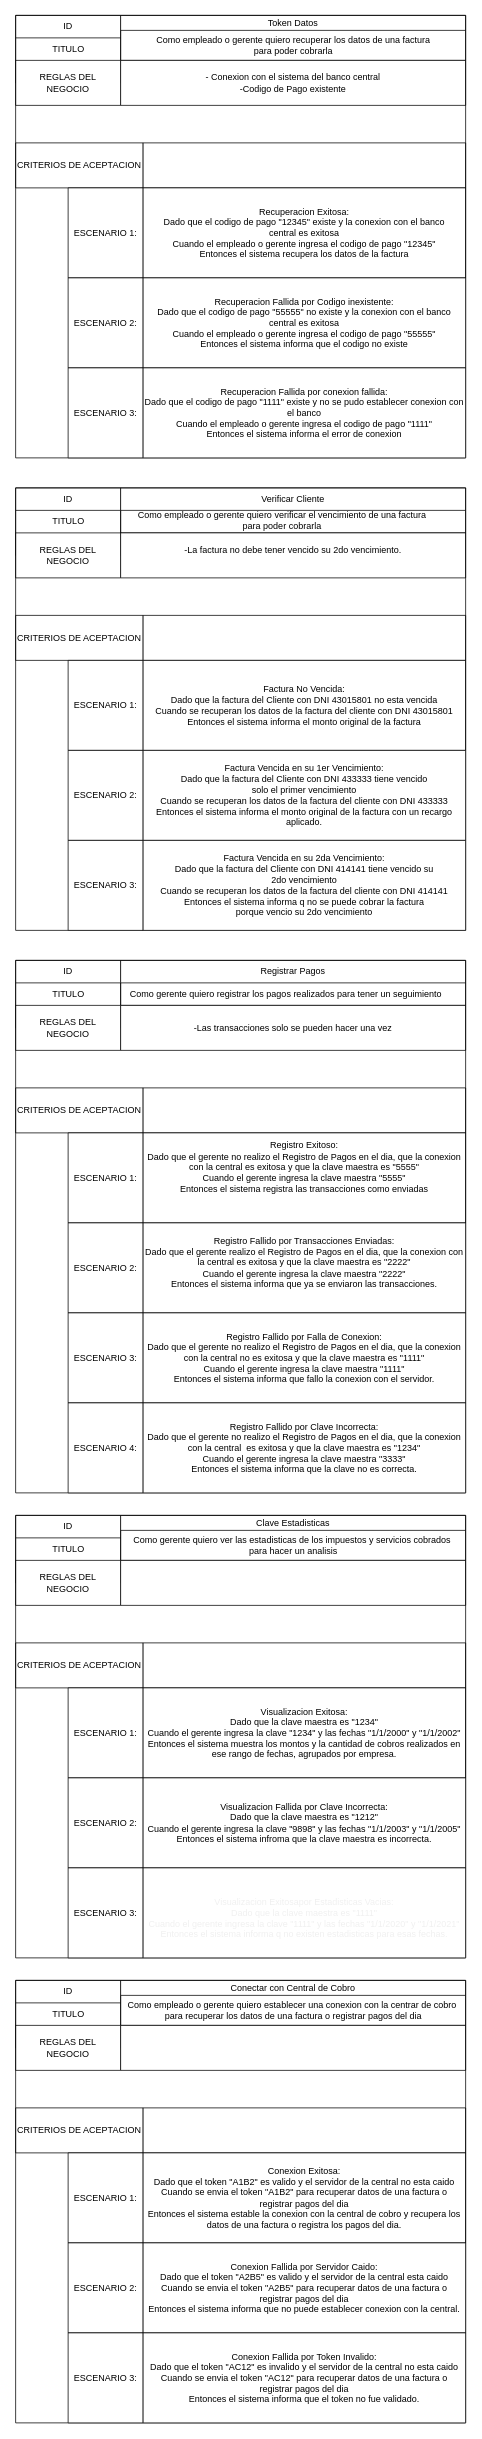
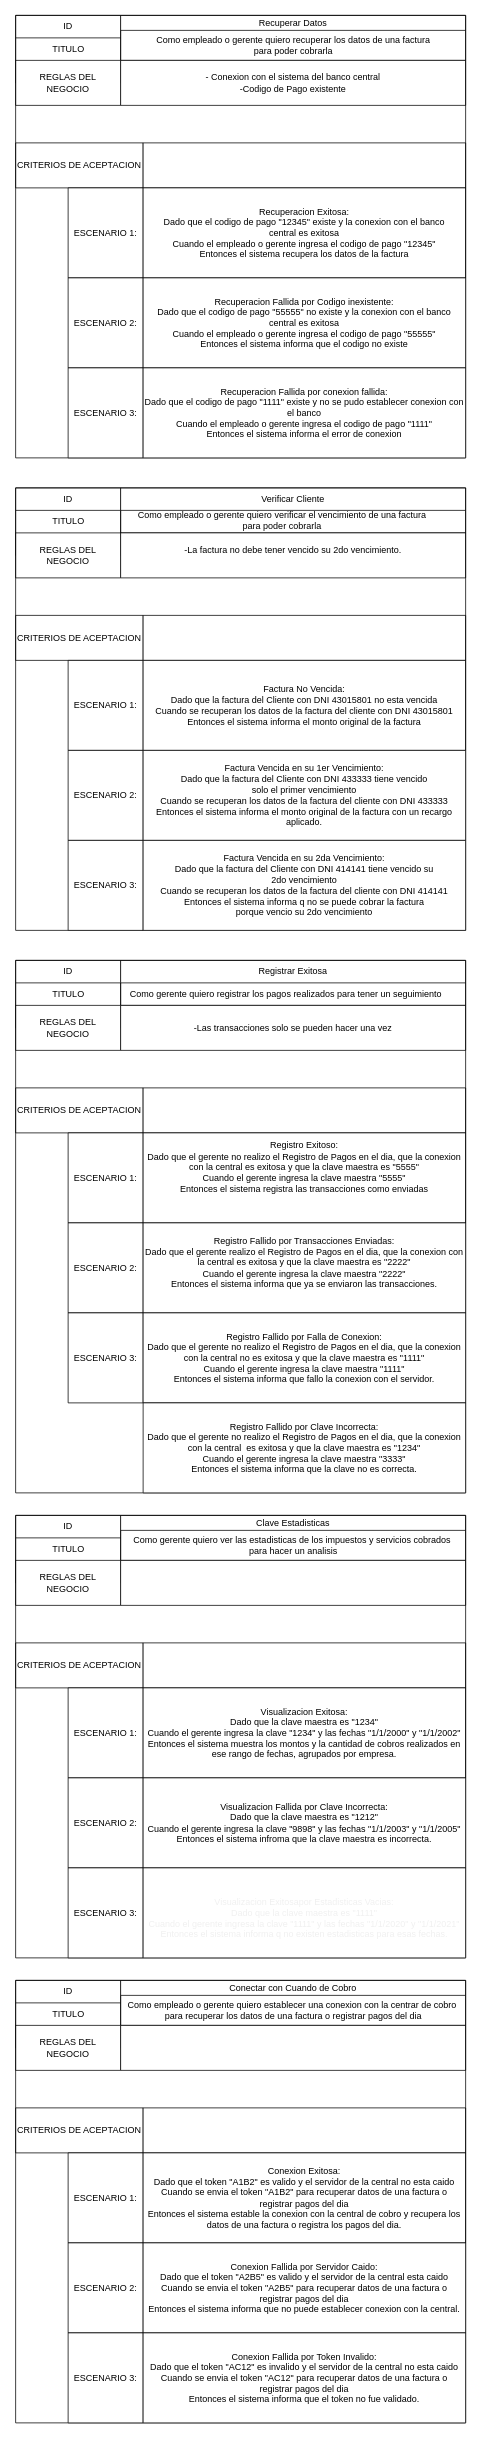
node "Token Datos": label "Token Datos" -> "Recuperar Datos"
node "Registrar Pagos": label "Registrar Pagos" -> "Registrar Exitosa"
node "ESCENARIO 4:": removed
node "Conectar con Central de Cobro": label "Conectar con Central de Cobro" -> "Conectar con Cuando de Cobro"
